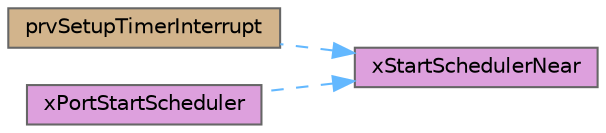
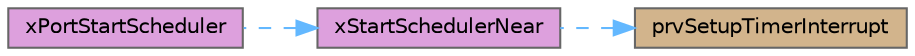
edge "prvSetupTimerInterrupt" -> "xStartSchedulerNear": reversed
